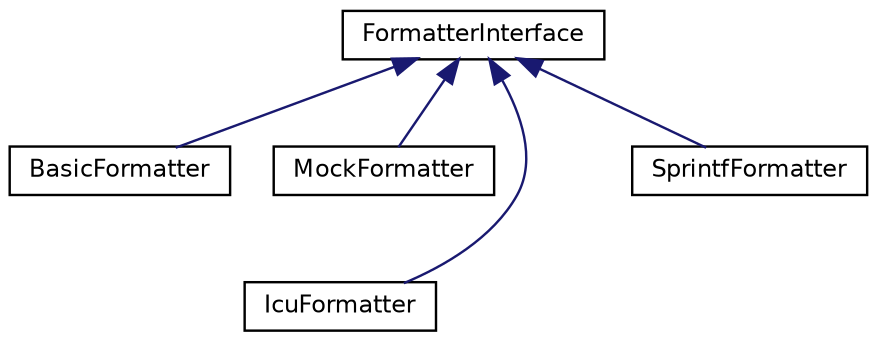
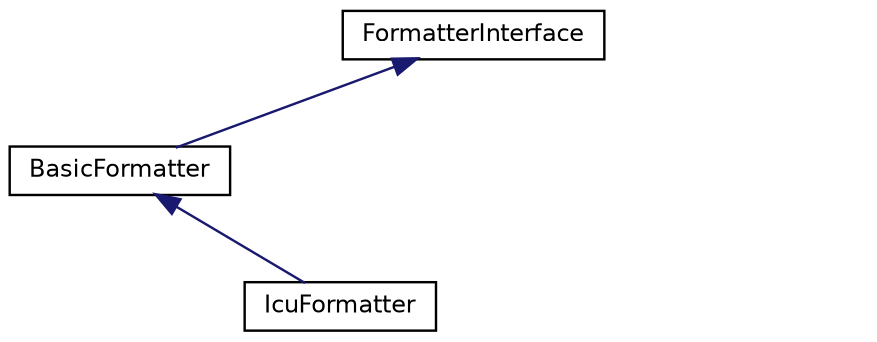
node "MockFormatter": removed
node "SprintfFormatter": removed
edge "IcuFormatter" -> "FormatterInterface": now "IcuFormatter" -> "BasicFormatter"
